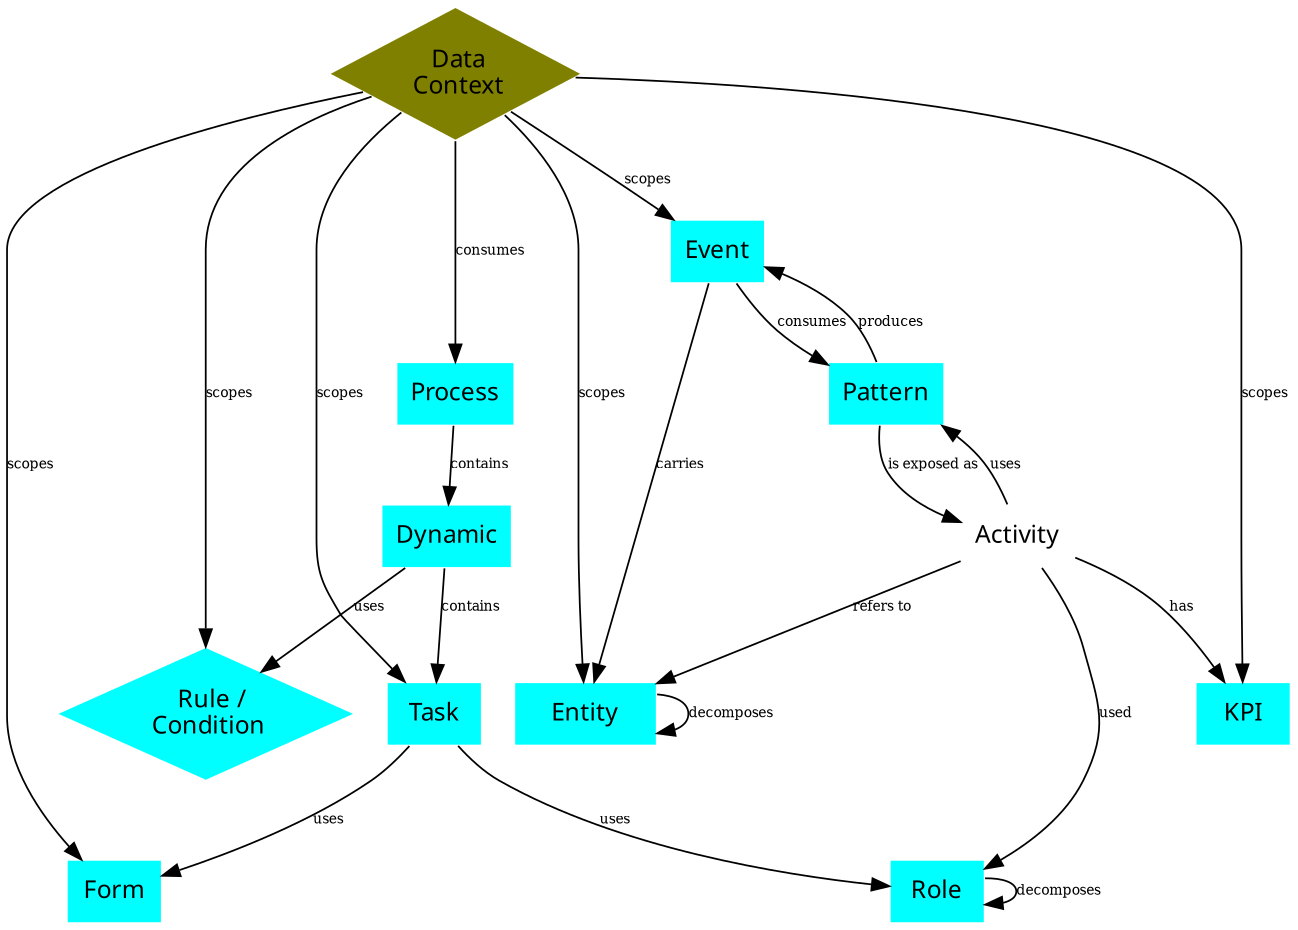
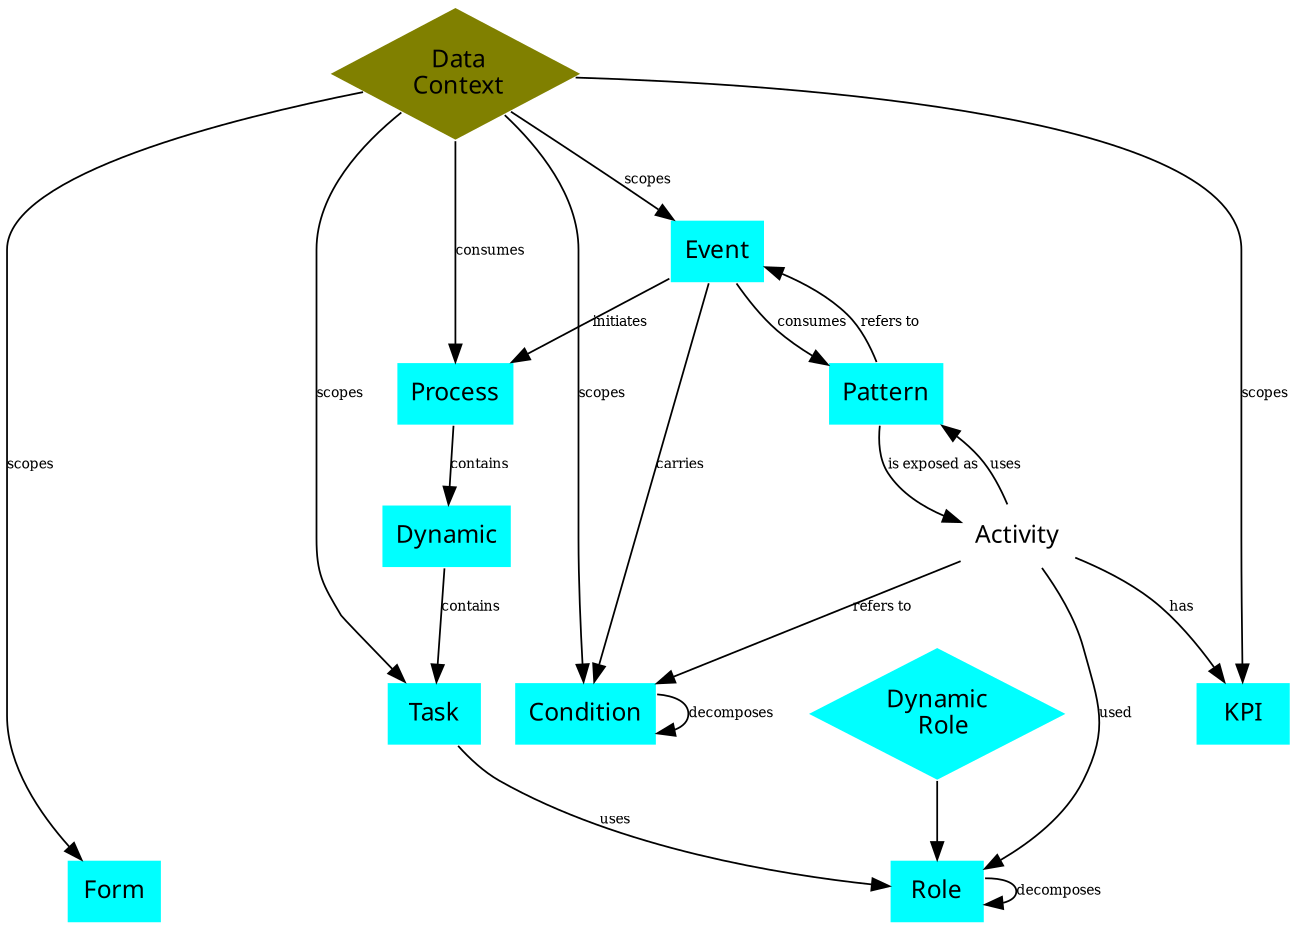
edge "Event" -> "Process": added, label "initiates"
edge "Pattern" -> "Event": label "produces" -> "refers to"
node "Rule / Condition": removed
node "Entity": label "Entity" -> "Condition"
node "Dynamic Role": added
edge "Task" -> "Form": removed, label "uses"
